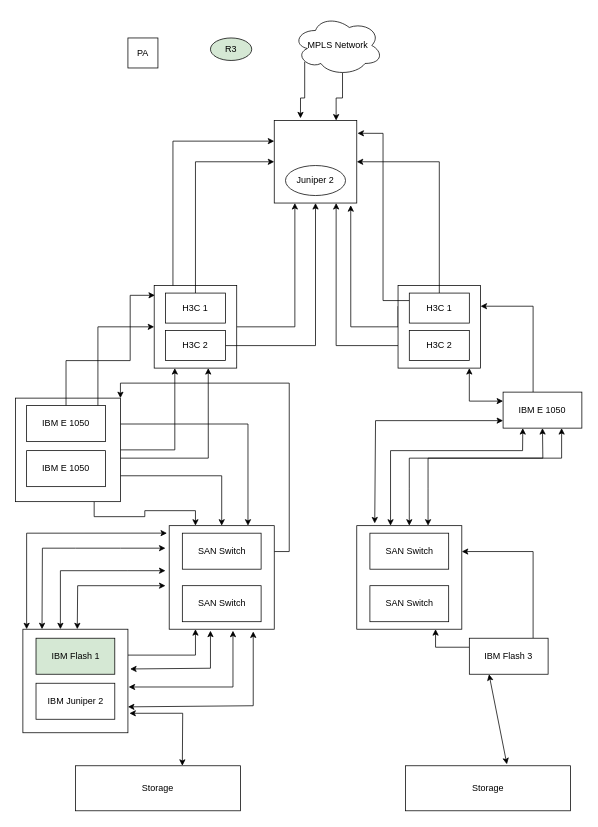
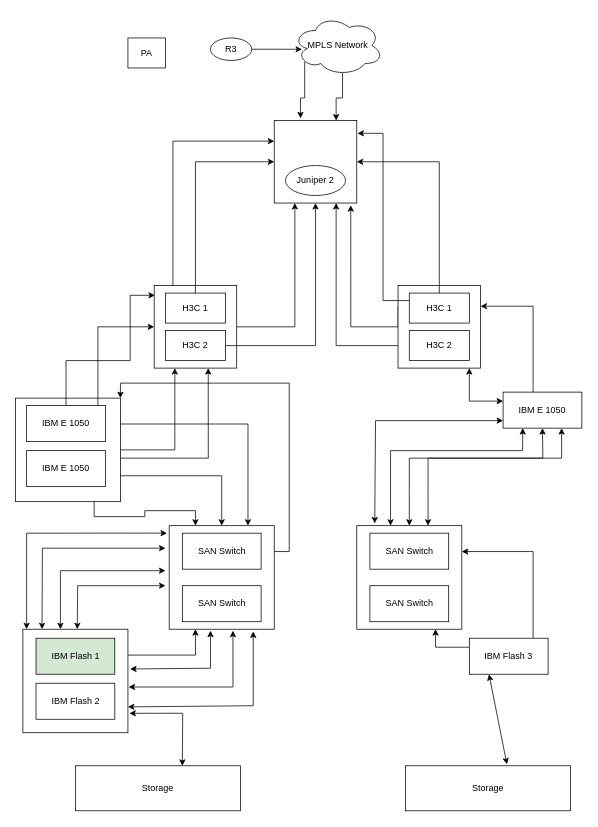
node "R3": fillcolor #d5e8d4 -> #ffffff
edge "R3" -> "MPLS Network": added
node "PA": size 30x30 -> 38x30
node "IBM Juniper 2": label "IBM Juniper 2" -> "IBM Flash 2"
